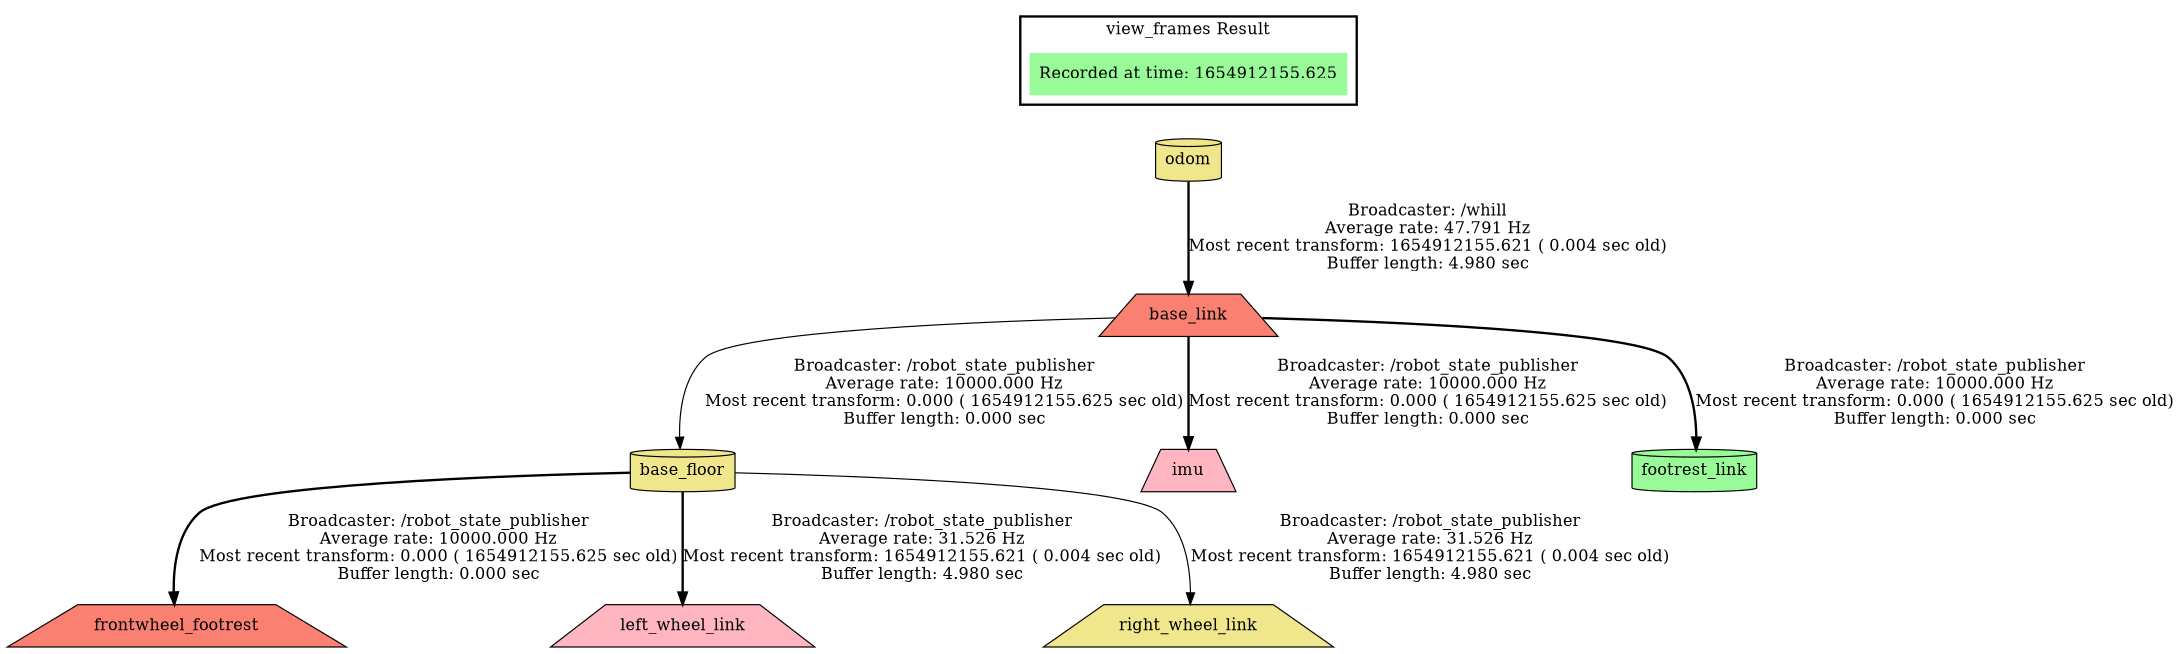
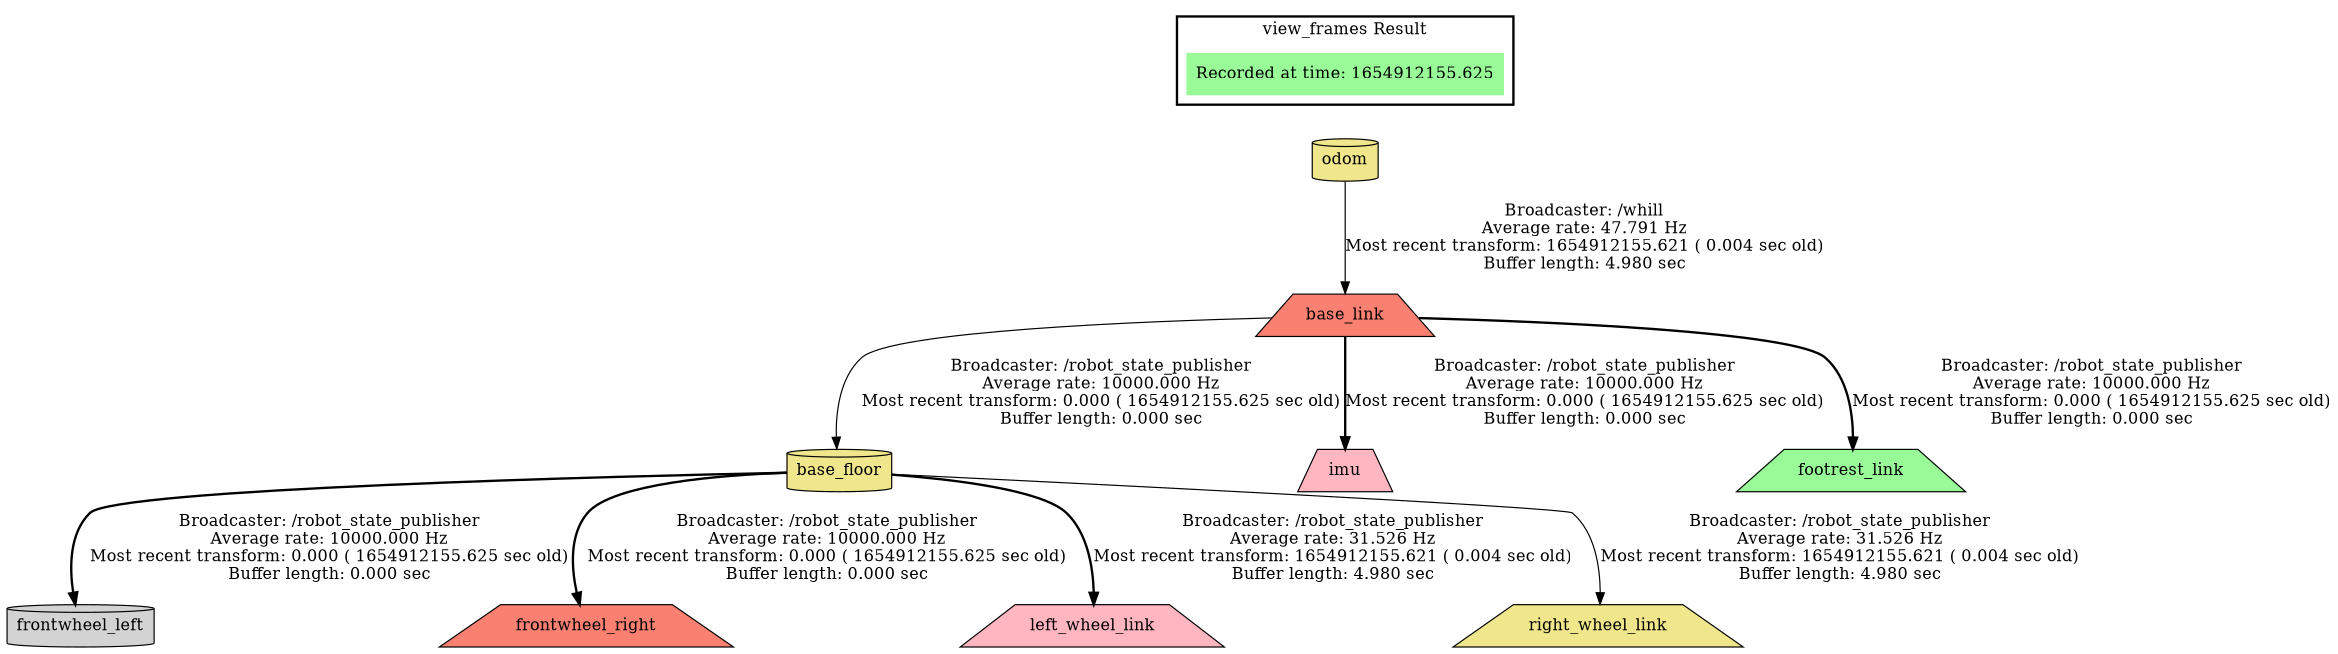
edge "odom" -> "base_link": style bold -> solid
node "footrest_link": shape cylinder -> trapezium
node "frontwheel_left": added
node "frontwheel_footrest": label "frontwheel_footrest" -> "frontwheel_right"
